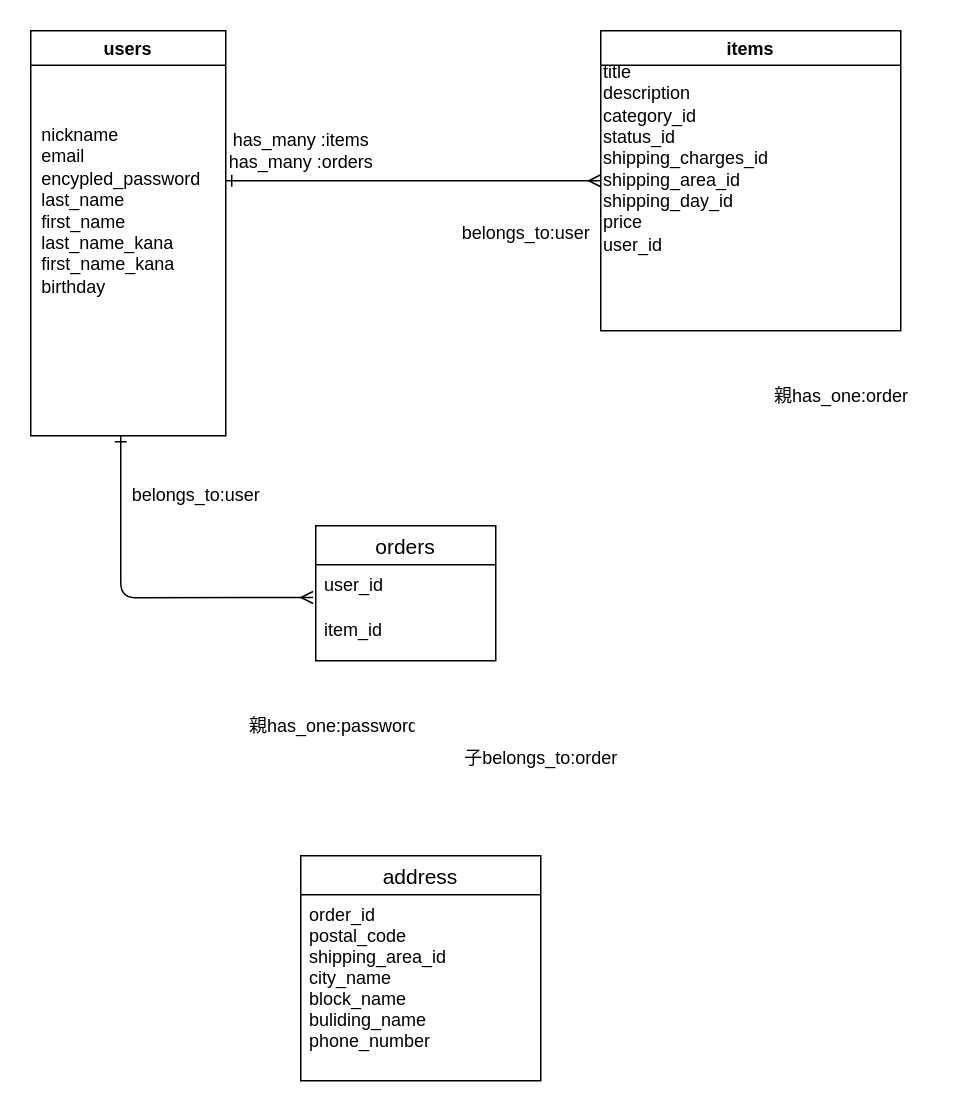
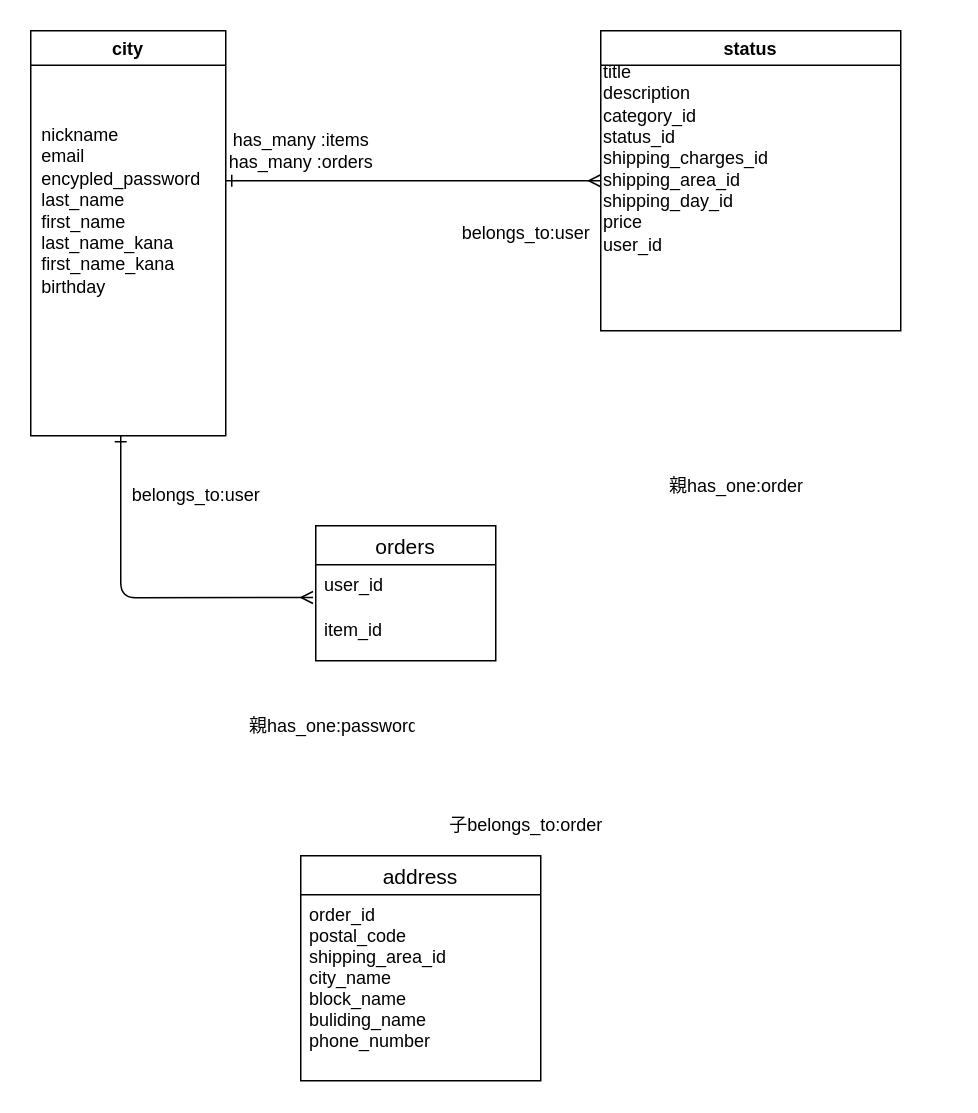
node "users": label "users" -> "city"
node "items": label "items" -> "status"
node "親has_one:order": moved (856, 398) -> (751, 488)
node "子belongs_to:order": moved (541, 758) -> (526, 826)
